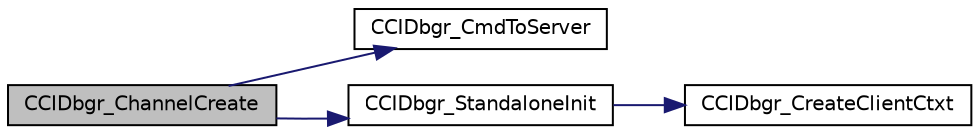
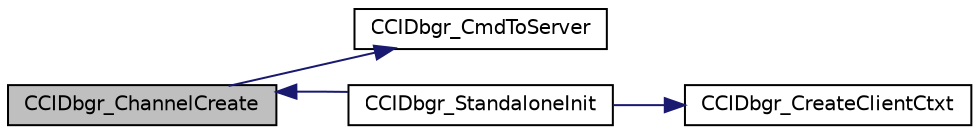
edge "CCIDbgr_ChannelCreate" -> "CCIDbgr_StandaloneInit": reversed
